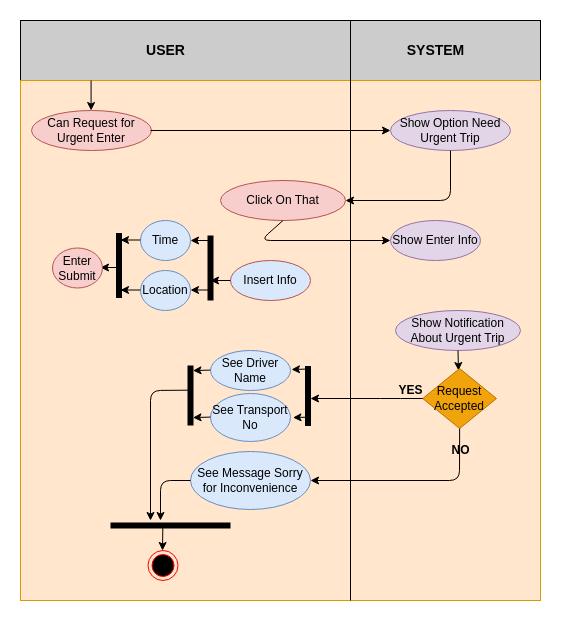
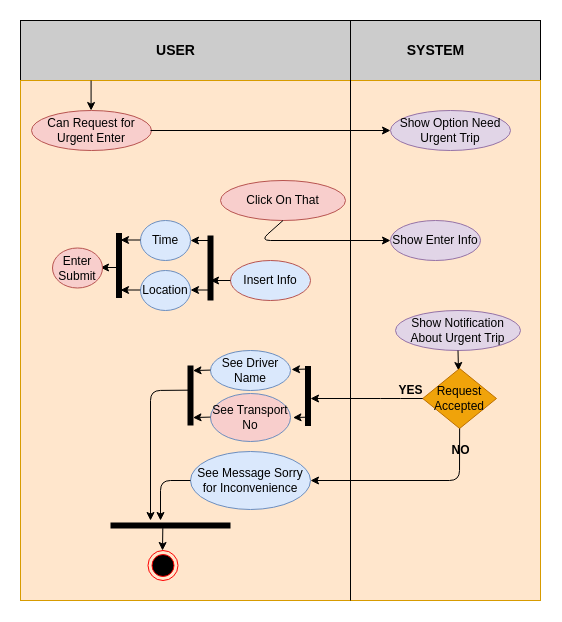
node "USER": moved (166, 51) -> (176, 51)
edge "Show Option Need Urgent Trip" -> "Click On That": removed
node "See Transport No": fillcolor #dae8fc -> #f8cecc
